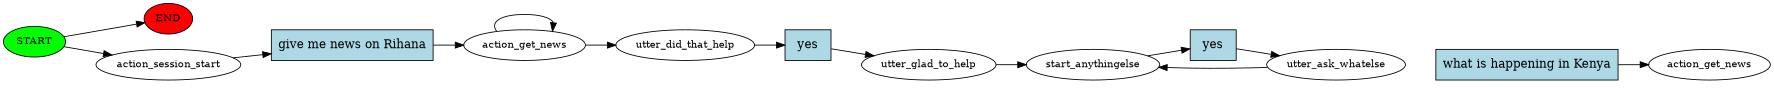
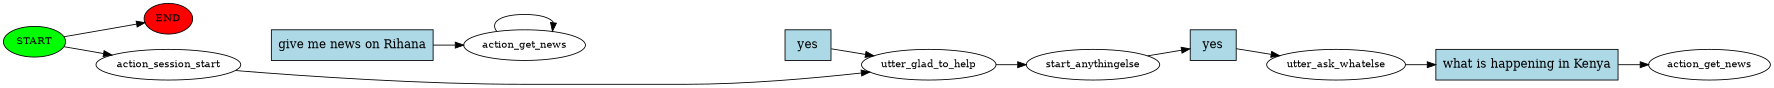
node "utter_did_that_help": removed
edge "action_session_start" -> "give me news on Rihana": now "action_session_start" -> "utter_glad_to_help"
edge "utter_ask_whatelse" -> "start_anythingelse": now "utter_ask_whatelse" -> "what is happening in Kenya"
